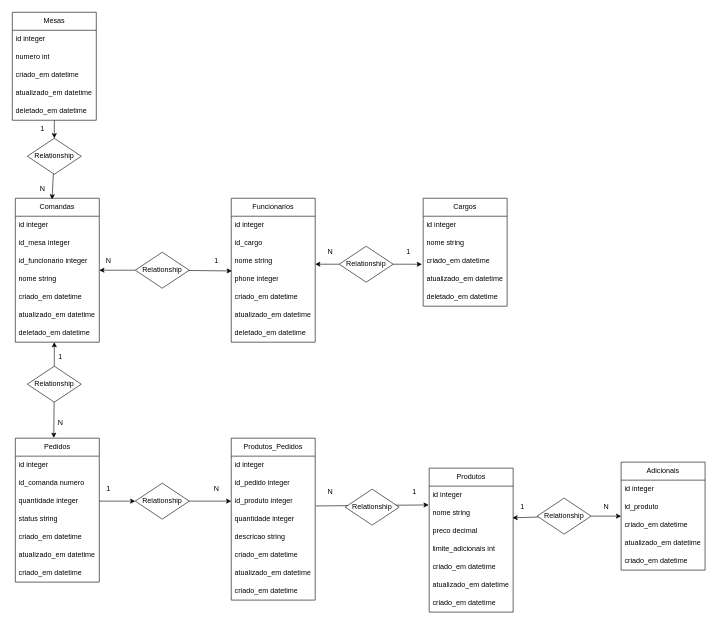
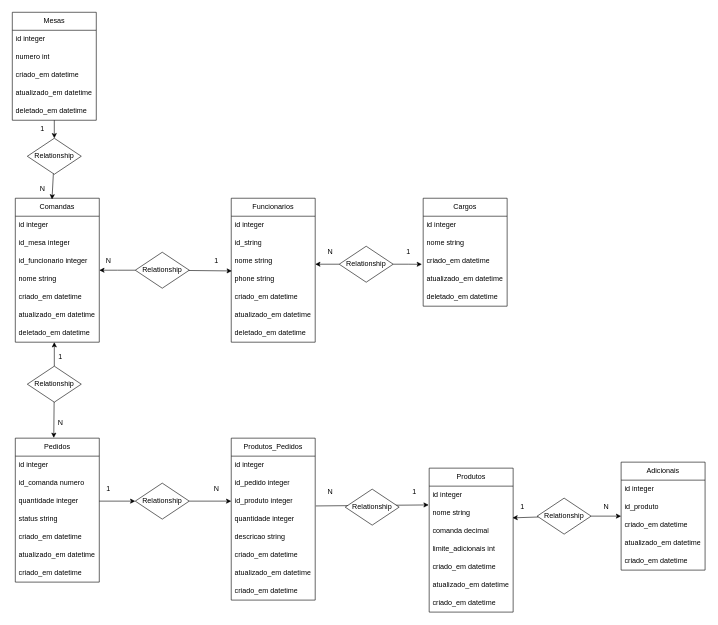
node "id_cargo": label "id_cargo" -> "id_string"
node "phone integer": label "phone integer" -> "phone string"
node "preco decimal": label "preco decimal" -> "comanda decimal"
